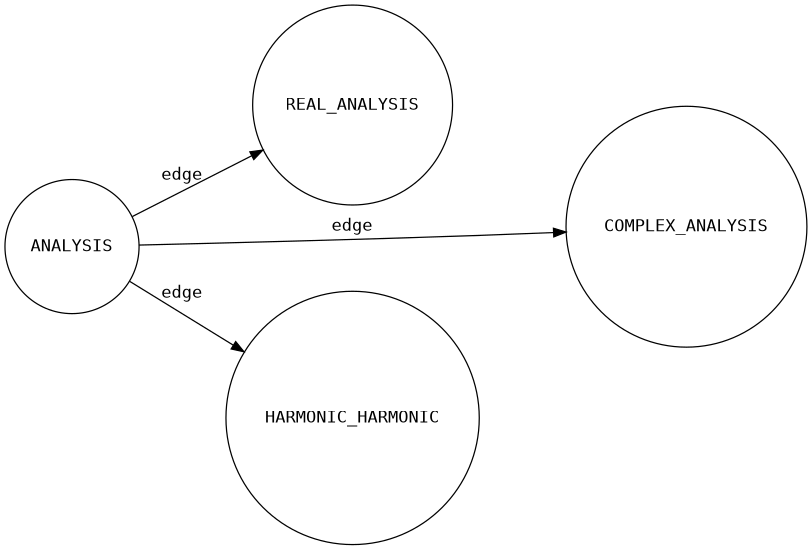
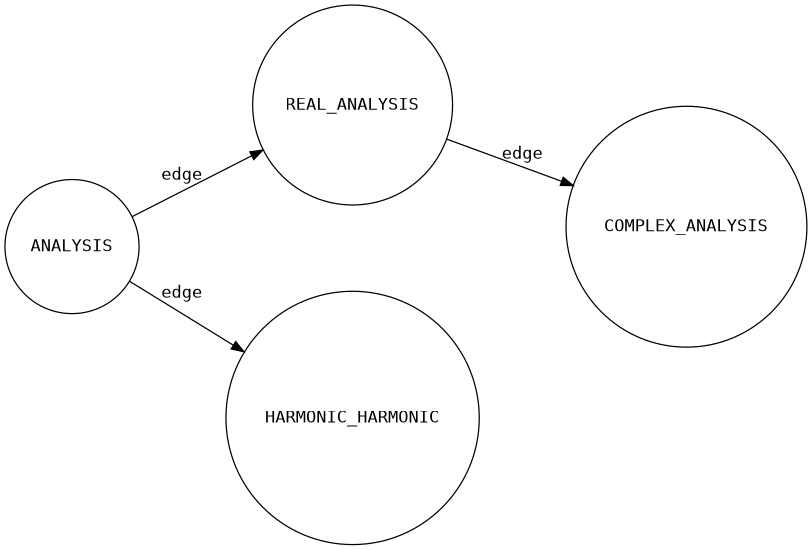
edge "ANALYSIS" -> "COMPLEX_ANALYSIS": now "REAL_ANALYSIS" -> "COMPLEX_ANALYSIS"
